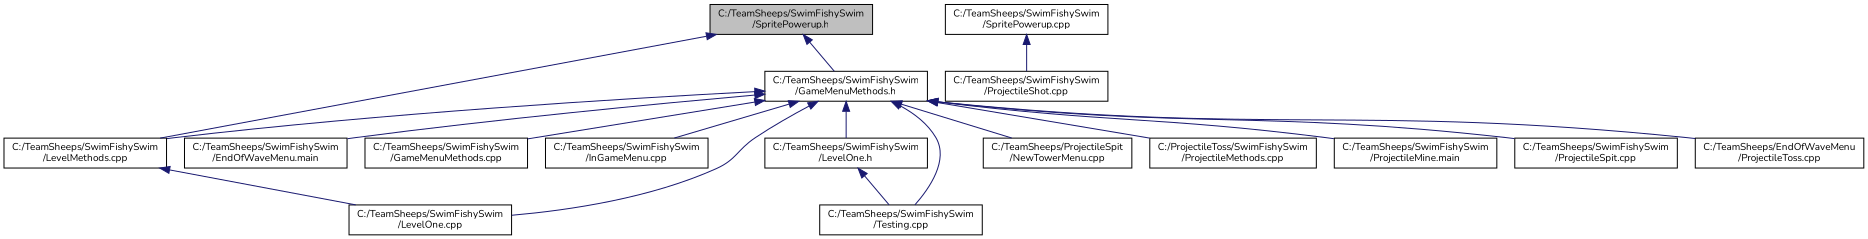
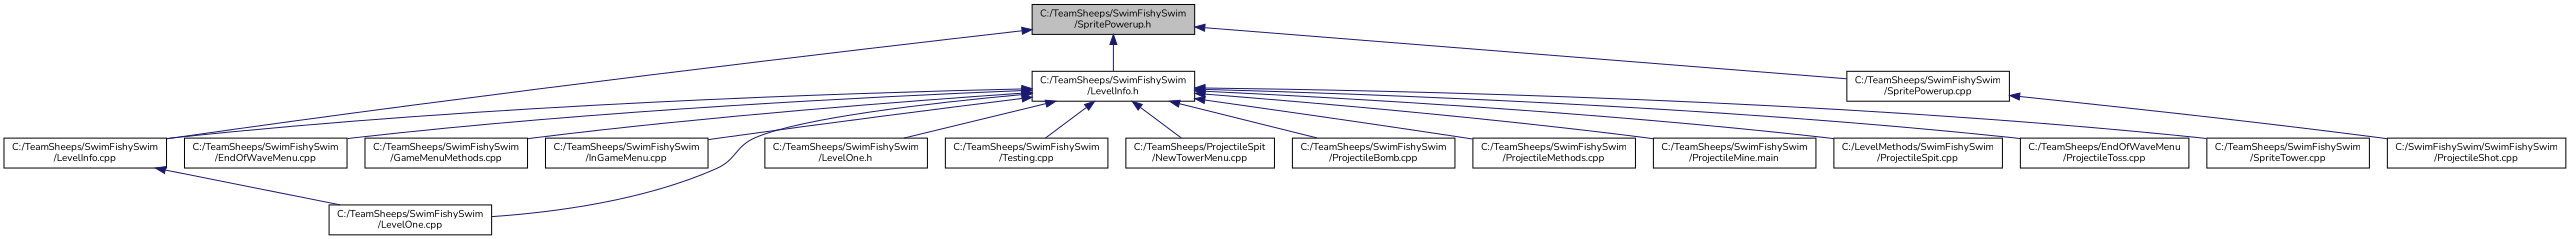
edge "C:/TeamSheeps/SwimFishySwim /SpritePowerup.cpp" -> "C:/TeamSheeps/SwimFishySwim /SpritePowerup.h": added
node "C:/TeamSheeps/SwimFishySwim /GameMenuMethods.h": label "C:/TeamSheeps/SwimFishySwim /GameMenuMethods.h" -> "C:/TeamSheeps/SwimFishySwim /LevelInfo.h"
node "C:/TeamSheeps/SwimFishySwim /ProjectileShot.cpp": label "C:/TeamSheeps/SwimFishySwim /ProjectileShot.cpp" -> "C:/SwimFishySwim/SwimFishySwim /ProjectileShot.cpp"
node "C:/TeamSheeps/SwimFishySwim /LevelMethods.cpp": label "C:/TeamSheeps/SwimFishySwim /LevelMethods.cpp" -> "C:/TeamSheeps/SwimFishySwim /LevelInfo.cpp"
node "C:/TeamSheeps/SwimFishySwim /EndOfWaveMenu.main": label "C:/TeamSheeps/SwimFishySwim /EndOfWaveMenu.main" -> "C:/TeamSheeps/SwimFishySwim /EndOfWaveMenu.cpp"
node "C:/ProjectileToss/SwimFishySwim /ProjectileMethods.cpp": label "C:/ProjectileToss/SwimFishySwim /ProjectileMethods.cpp" -> "C:/TeamSheeps/SwimFishySwim /ProjectileMethods.cpp"
node "C:/TeamSheeps/SwimFishySwim /ProjectileBomb.cpp": added
node "C:/TeamSheeps/SwimFishySwim /ProjectileSpit.cpp": label "C:/TeamSheeps/SwimFishySwim /ProjectileSpit.cpp" -> "C:/LevelMethods/SwimFishySwim /ProjectileSpit.cpp"
node "C:/TeamSheeps/SwimFishySwim /SpriteTower.cpp": added
edge "C:/TeamSheeps/SwimFishySwim /Testing.cpp" -> "C:/TeamSheeps/SwimFishySwim /LevelOne.h": removed
